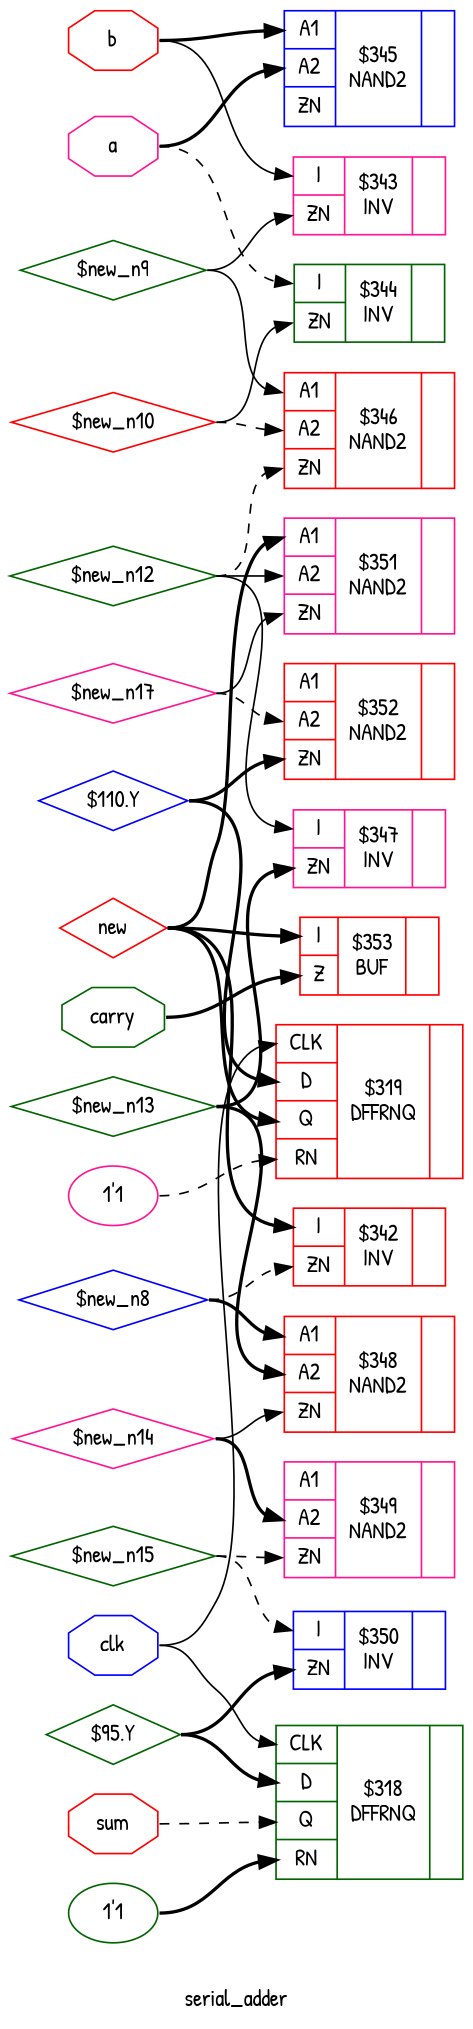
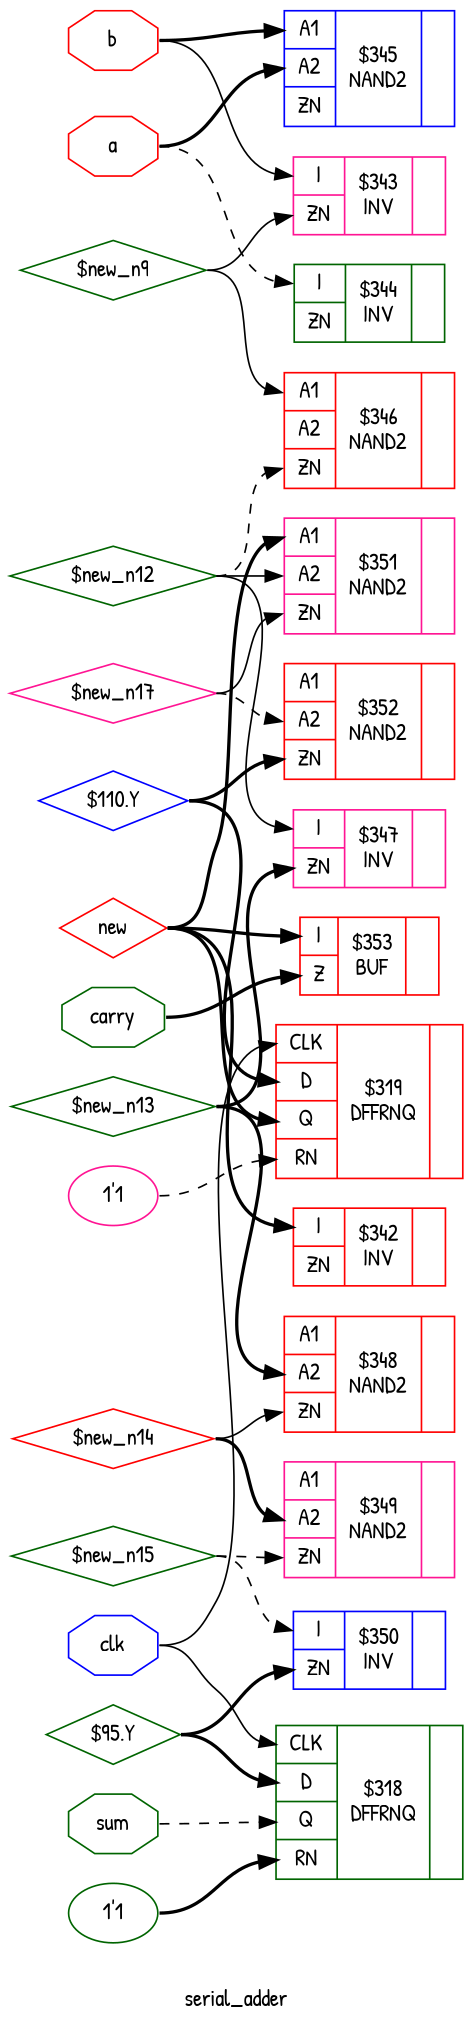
node "a": color deeppink -> red
node "$new_n10": removed
node "$new_n8": removed
node "$new_n14": color deeppink -> red
node "sum": color red -> darkgreen
